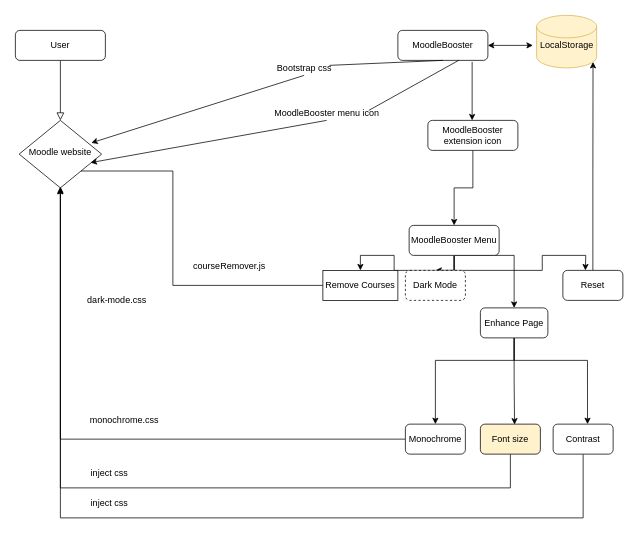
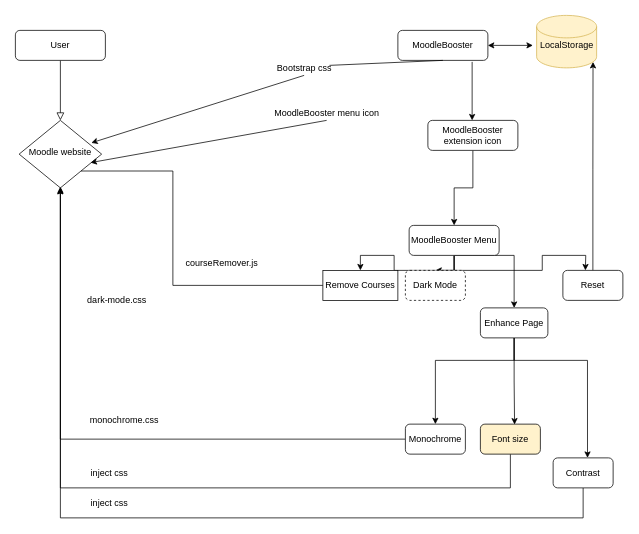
edge "MoodleBooster" -- "MoodleBooster menu icon": removed
node "courseRemover.js": moved (229, 267) -> (222, 263)
node "Contrast": moved (583, 439) -> (583, 473)
